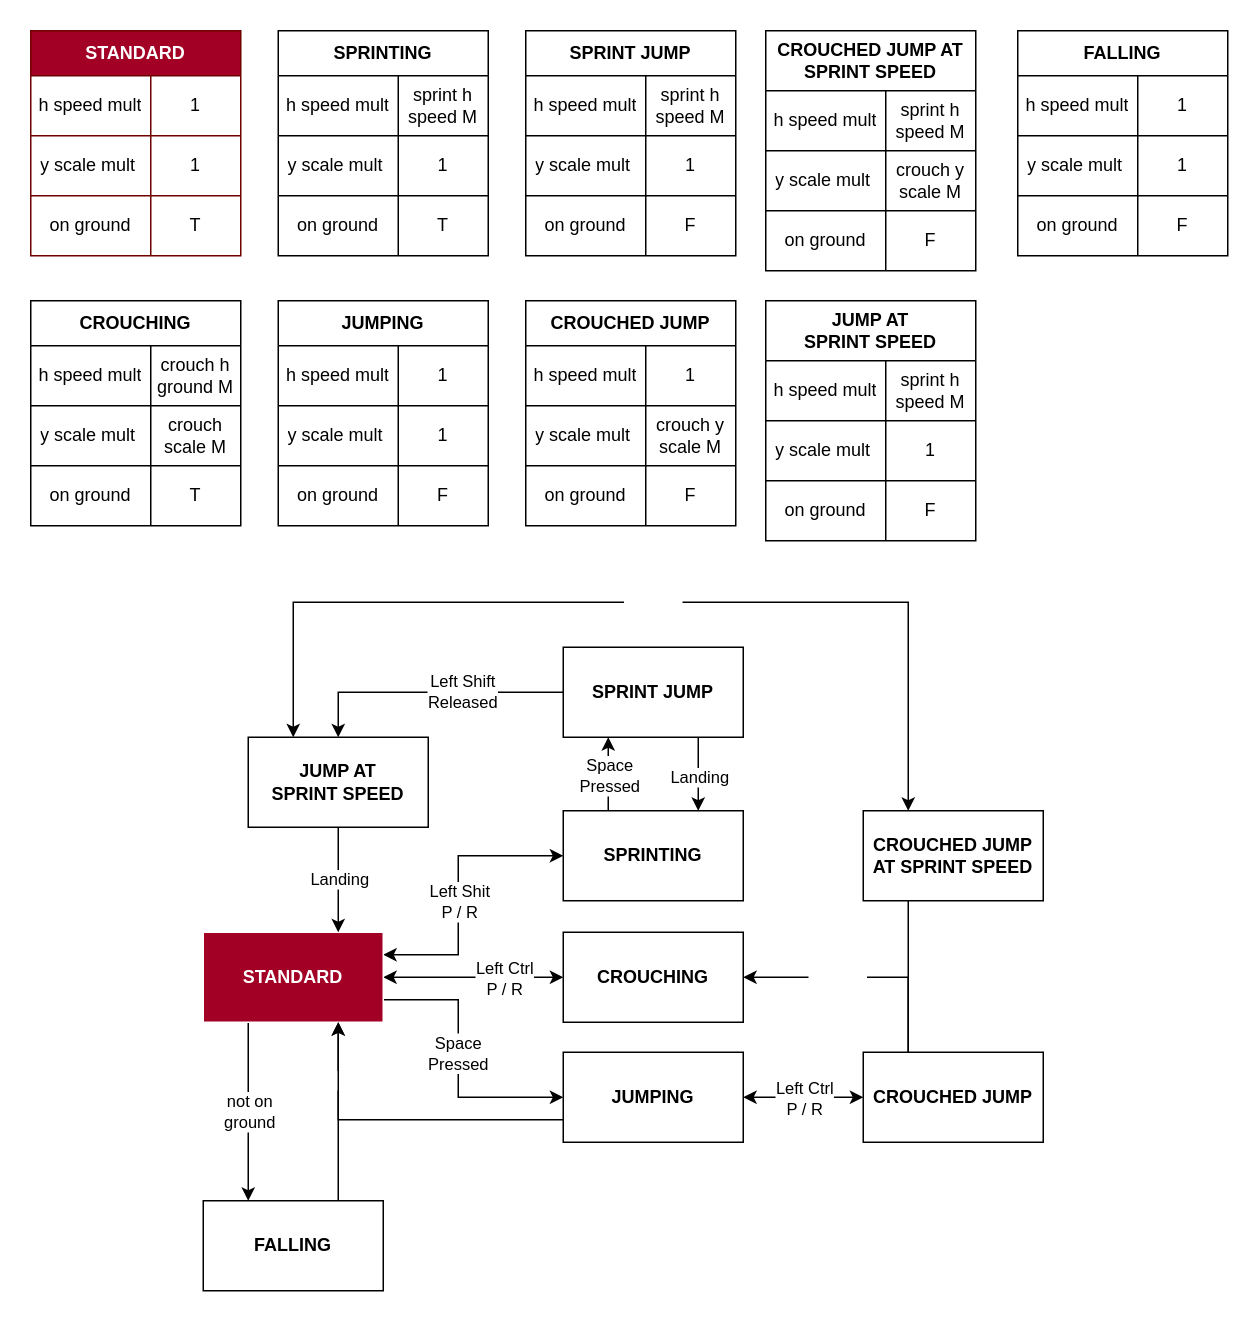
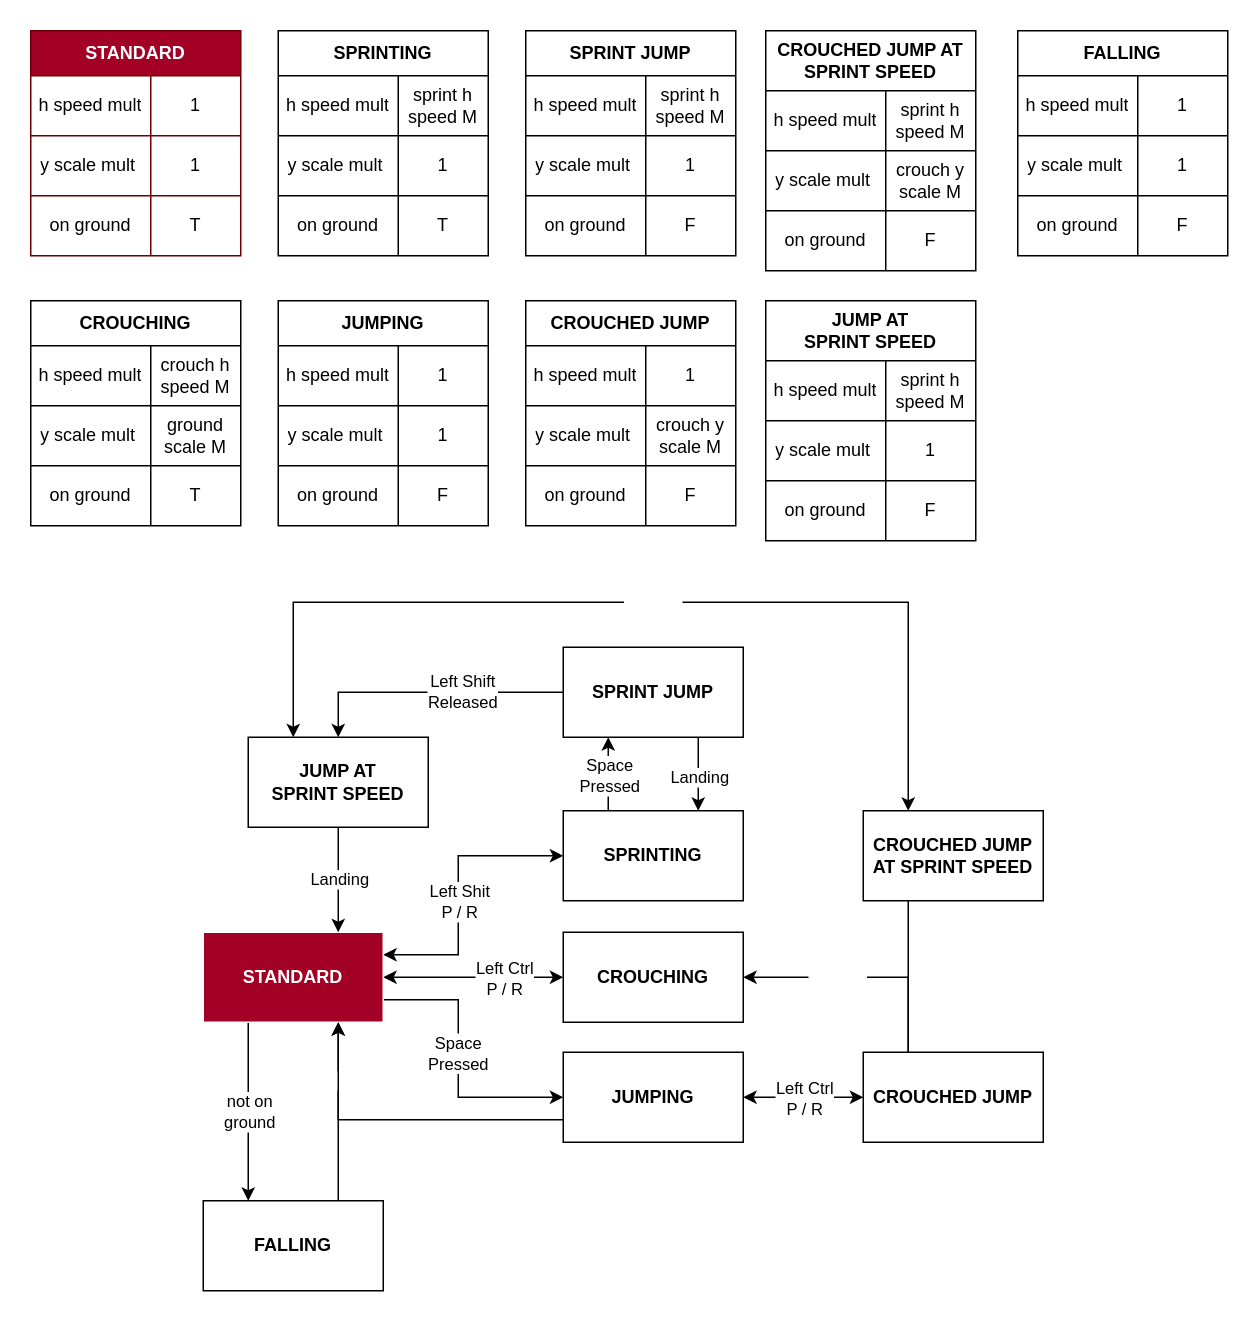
node "crouch h ground M": label "crouch h ground M" -> "crouch h speed M"
node "crouch scale M": label "crouch scale M" -> "ground scale M"
